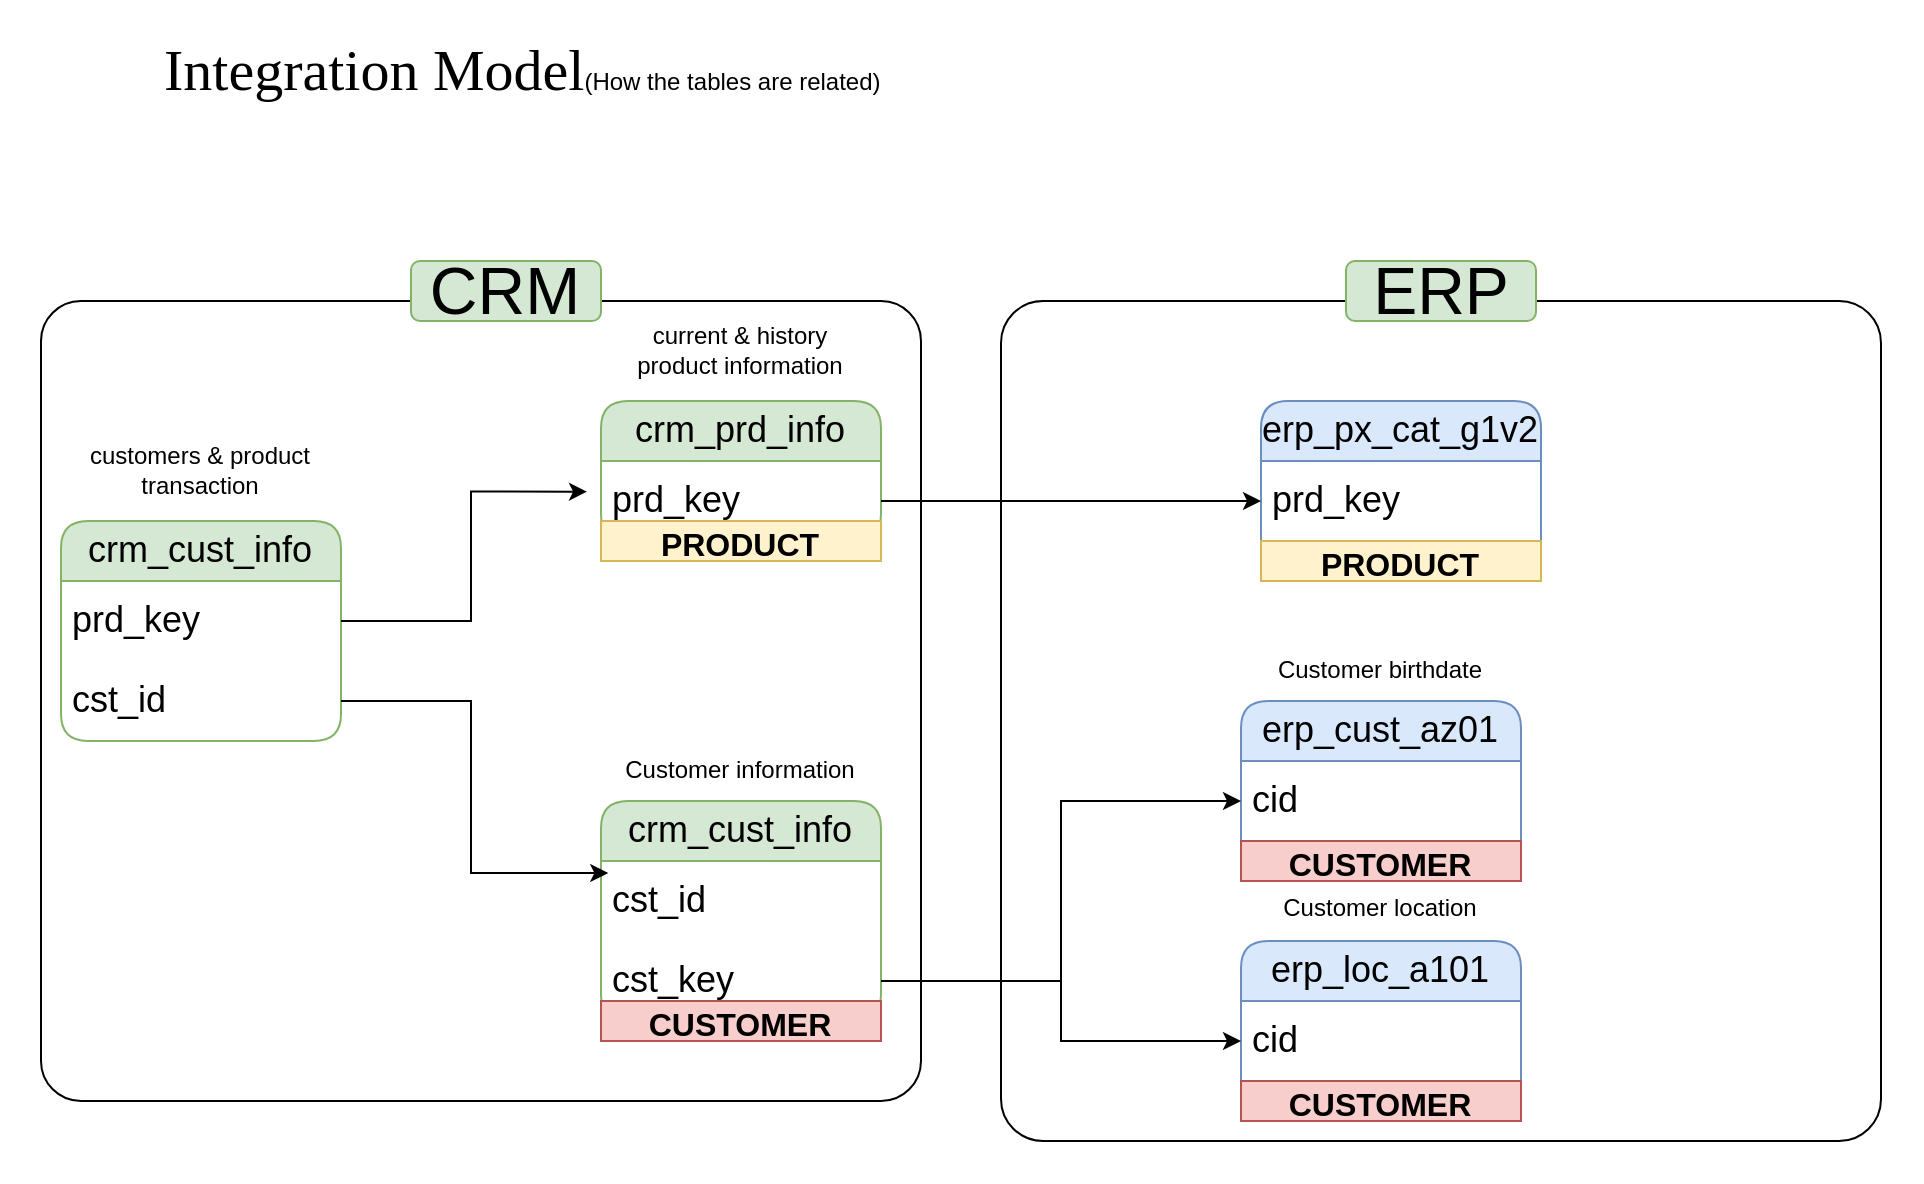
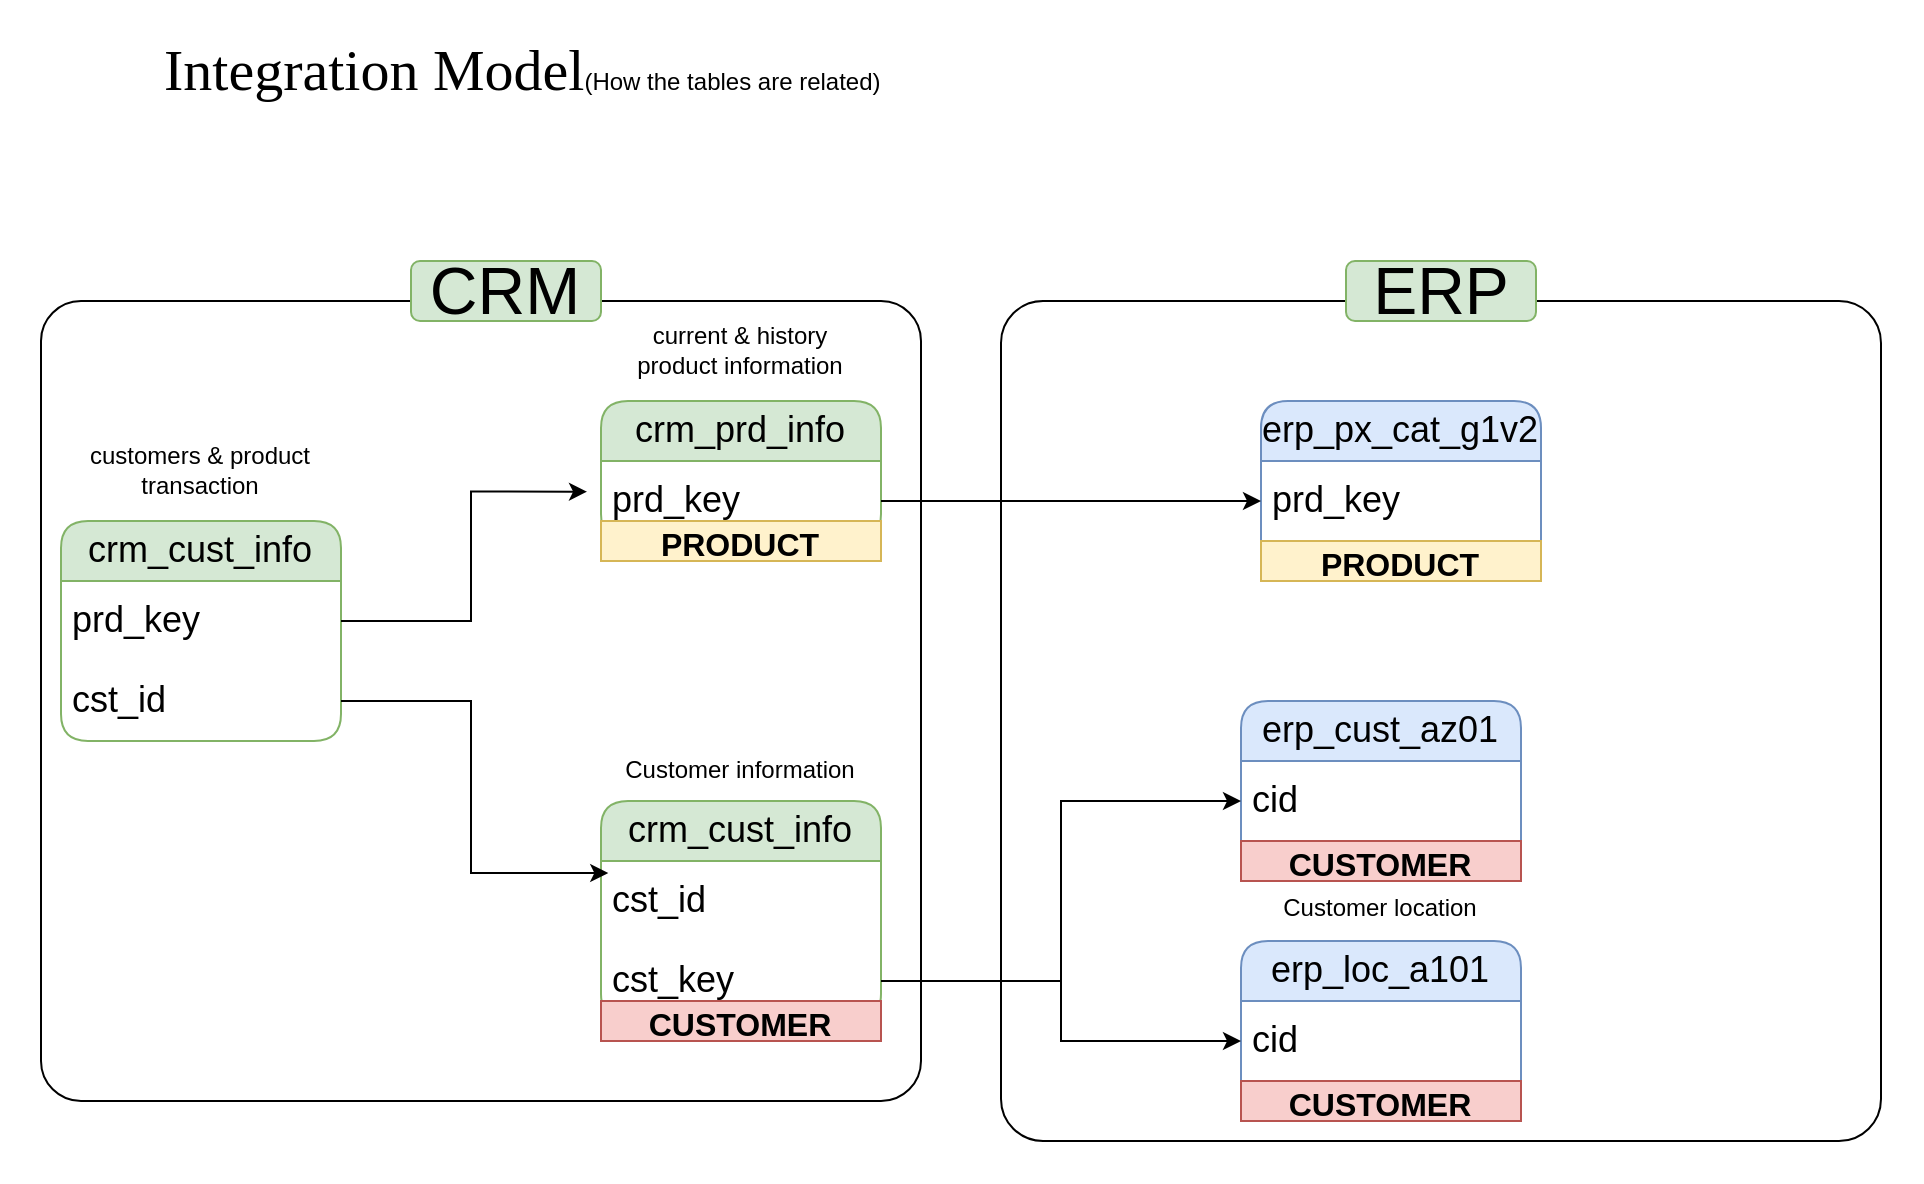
node "Customer birthdate": removed
